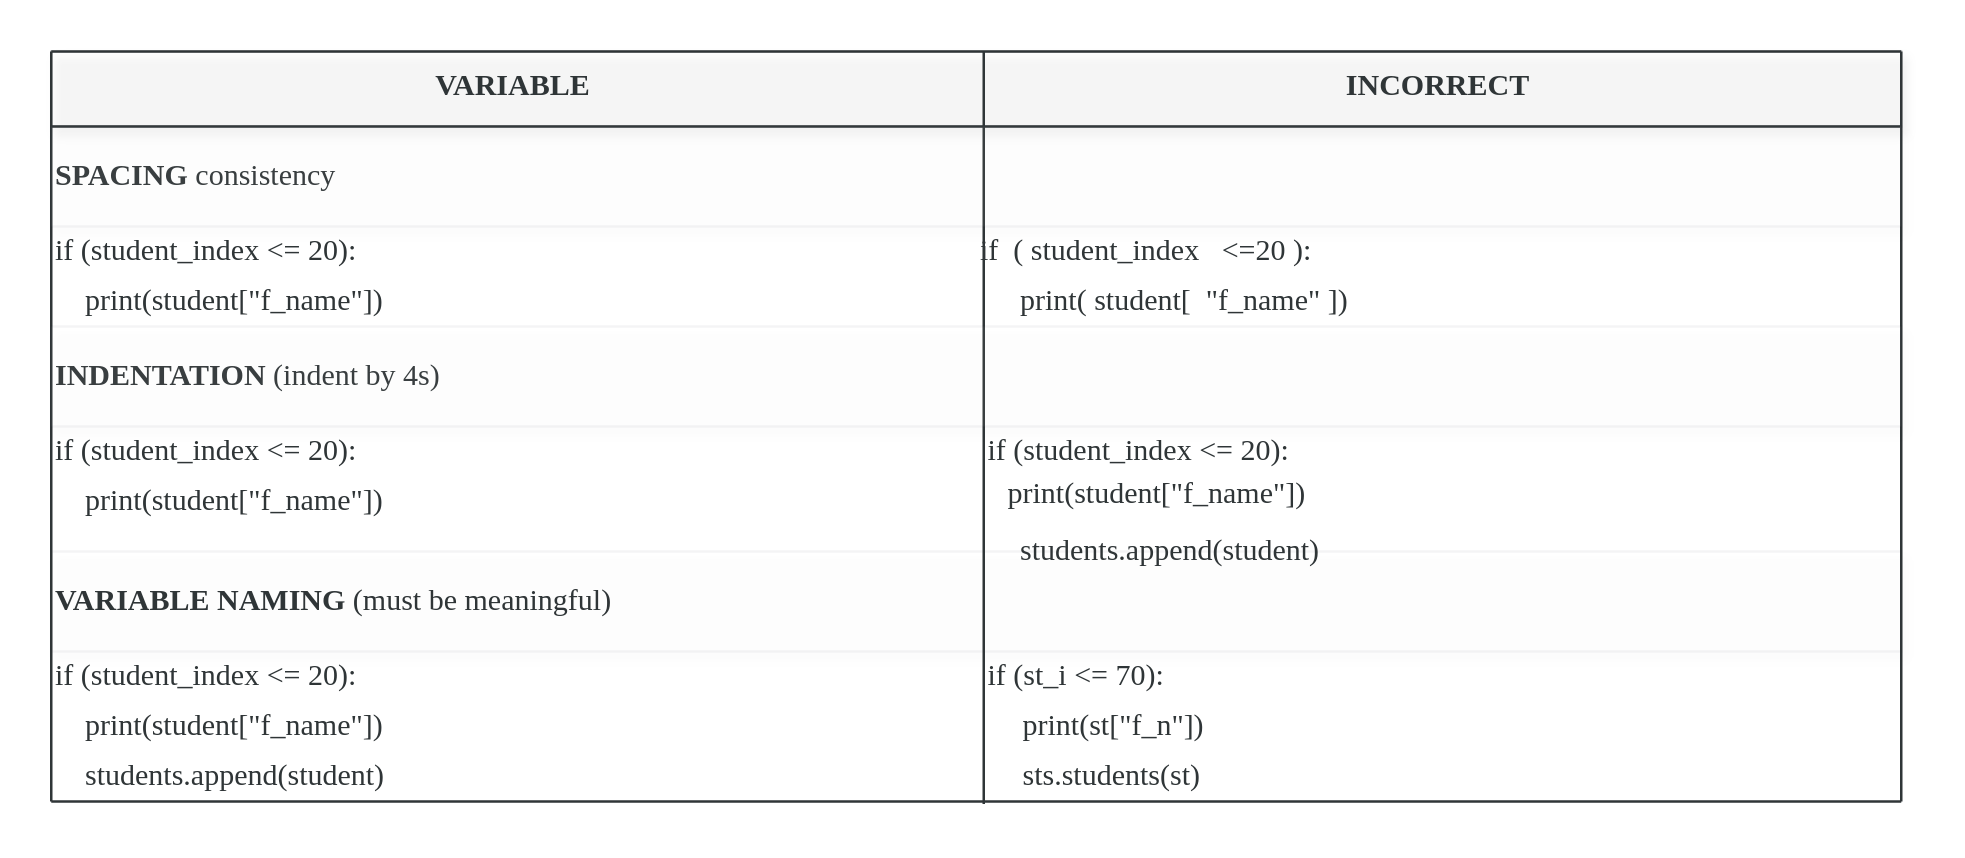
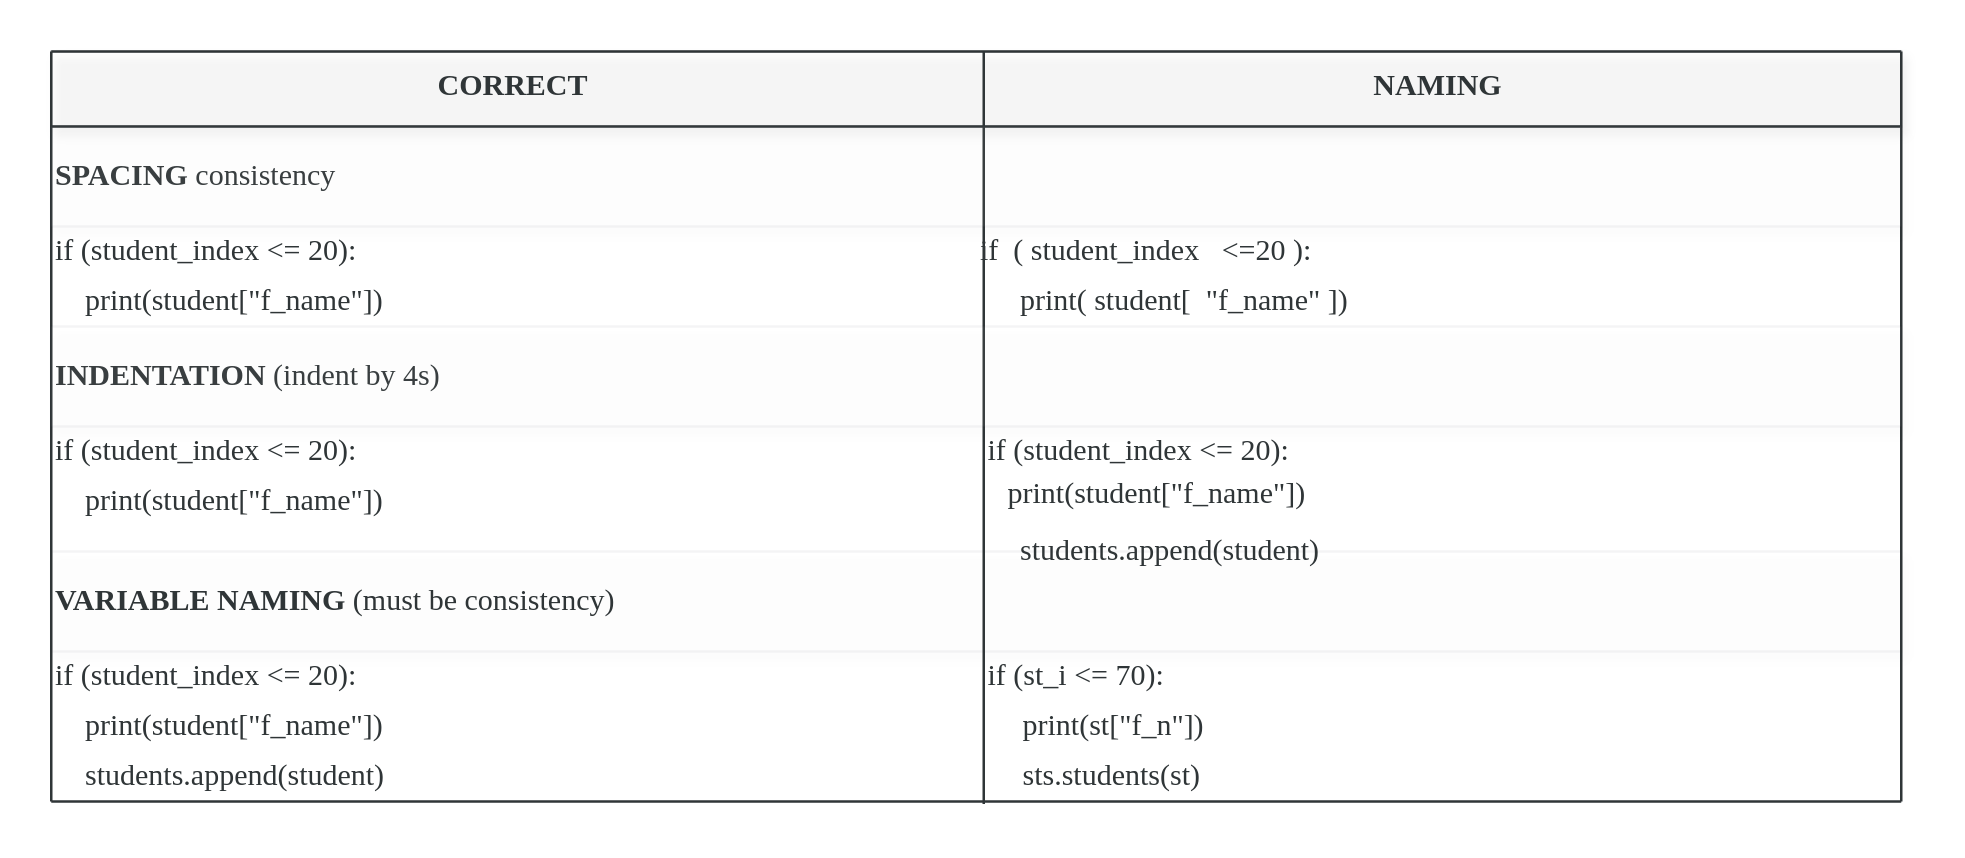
node "VARIABLE": label "VARIABLE" -> "CORRECT"
node "INCORRECT": label "INCORRECT" -> "NAMING"
node "VARIABLE NAMING (must be meaningful)": label "VARIABLE NAMING (must be meaningful)" -> "VARIABLE NAMING (must be consistency)"
